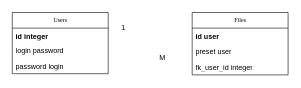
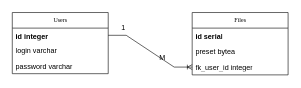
node "id user": label "id user" -> "id serial"
edge "id integer" -> "fk_user_id integer": added
node "login password": label "login password" -> "login varchar"
node "preset user": label "preset user" -> "preset bytea"
node "password login": label "password login" -> "password varchar"
